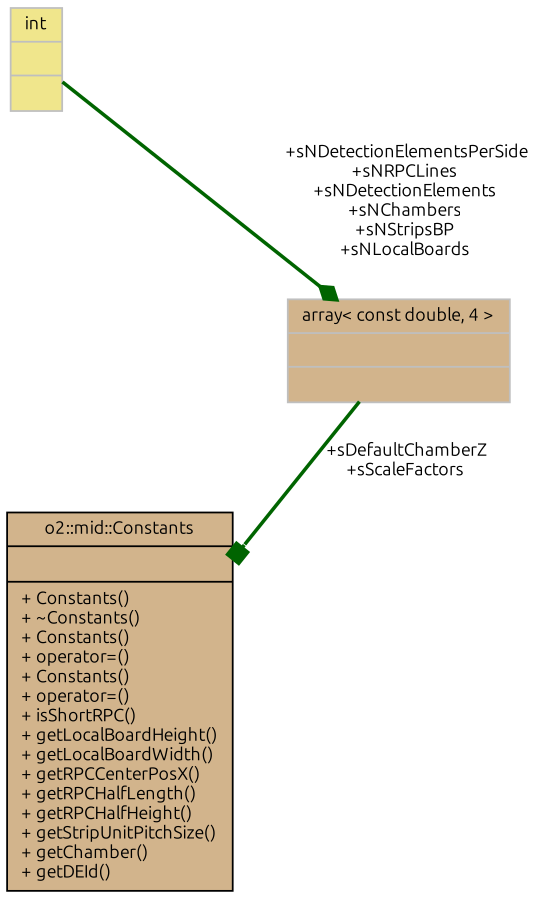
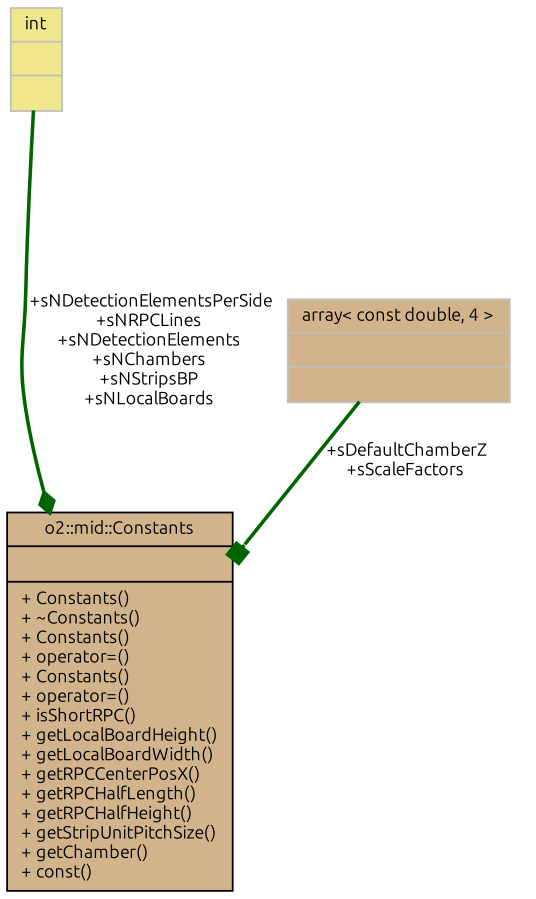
edge "int" -> "array< const double, 4 >": now "int" -> "o2::mid::Constants"
node "o2::mid::Constants": text "+ getDEId()" -> "+ const()"
